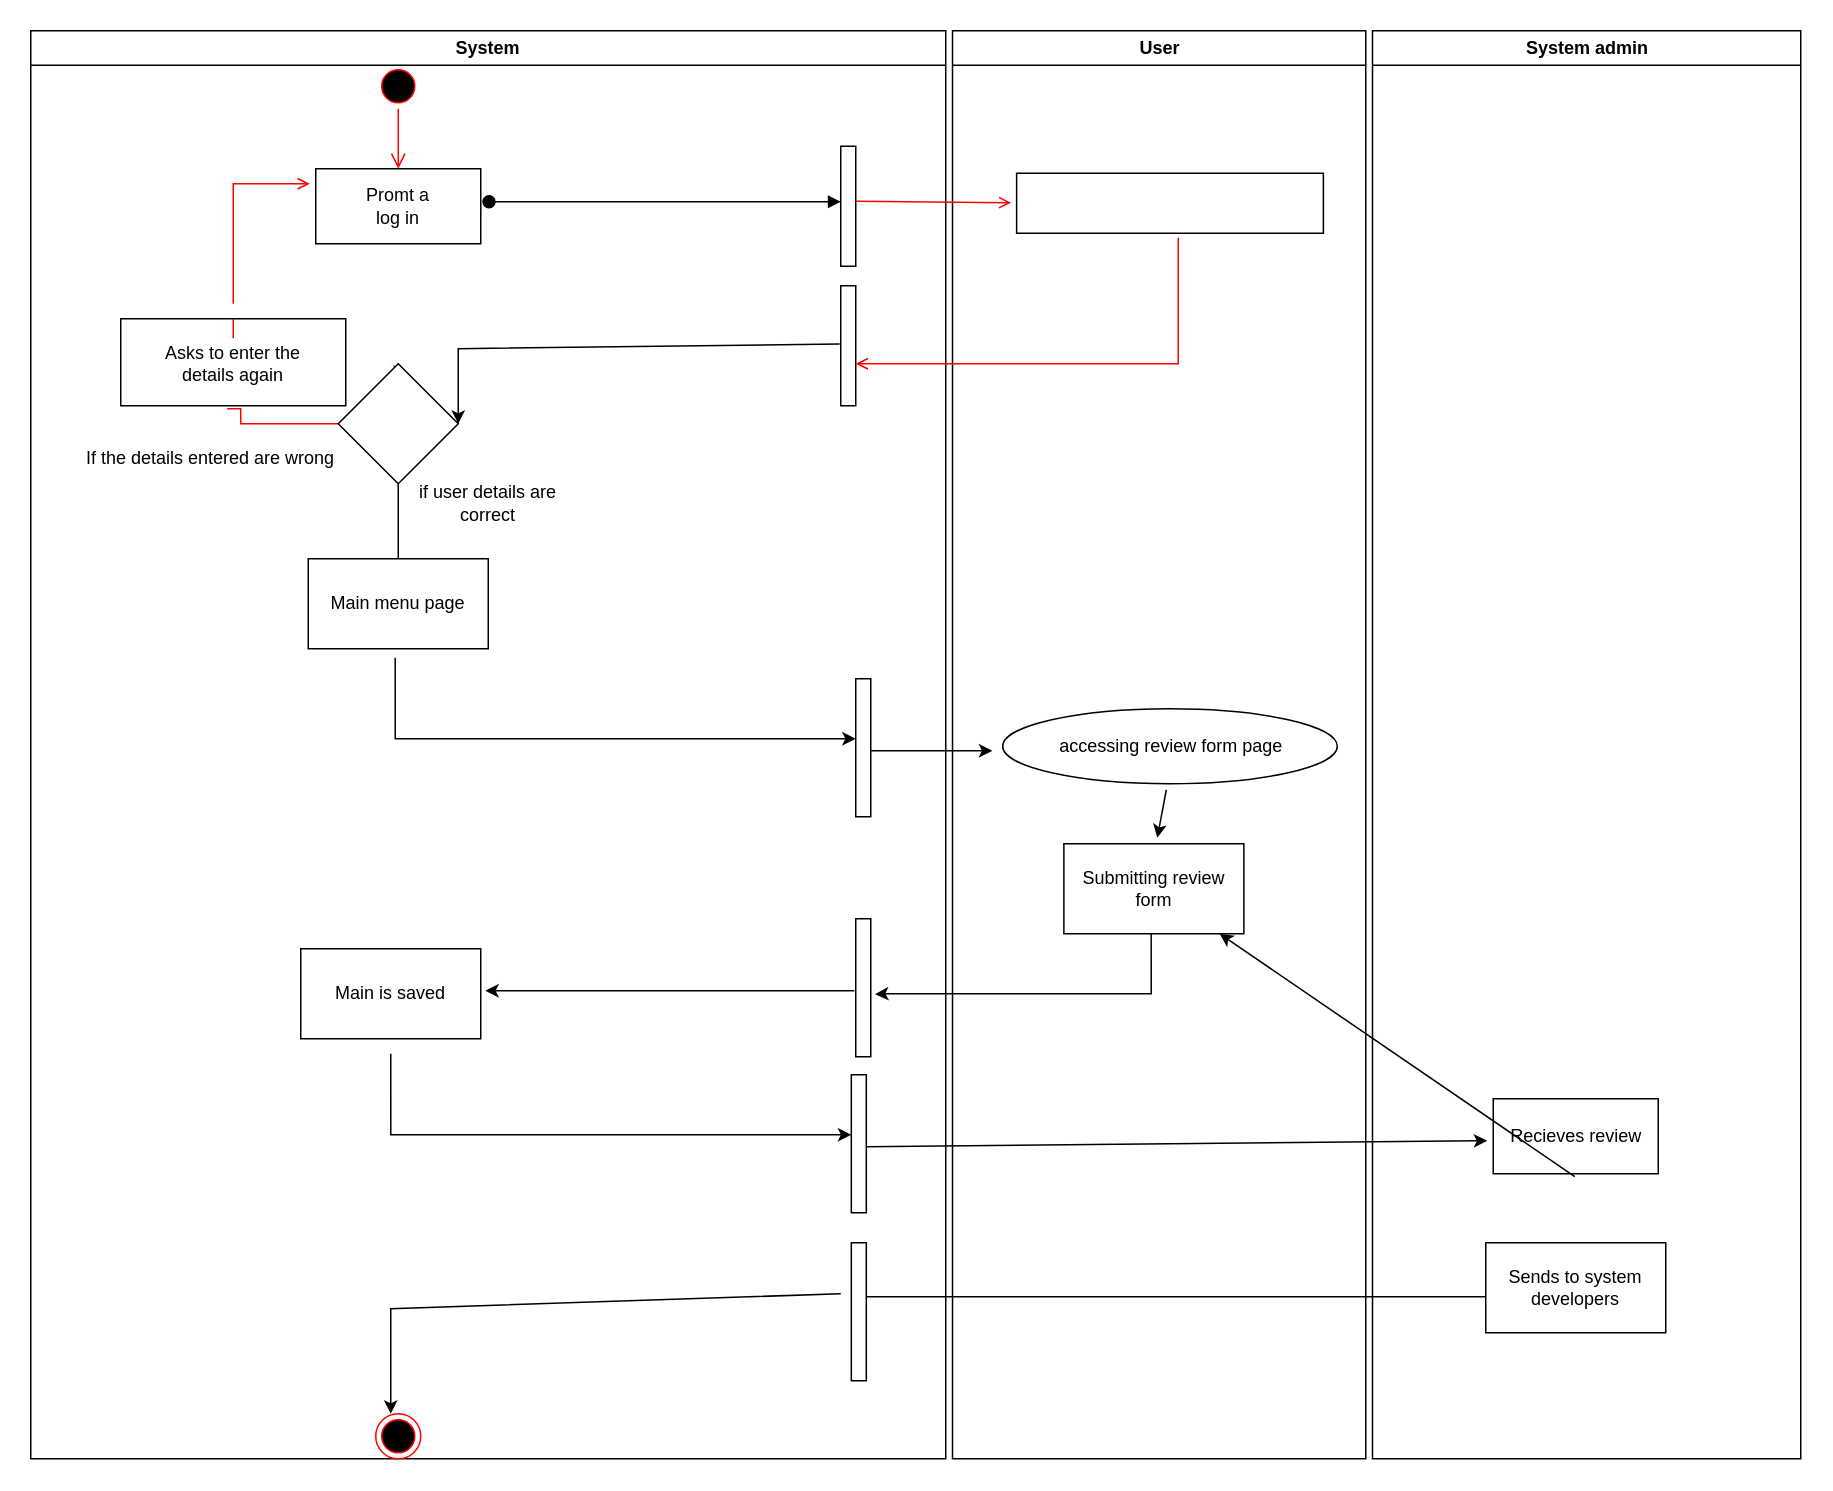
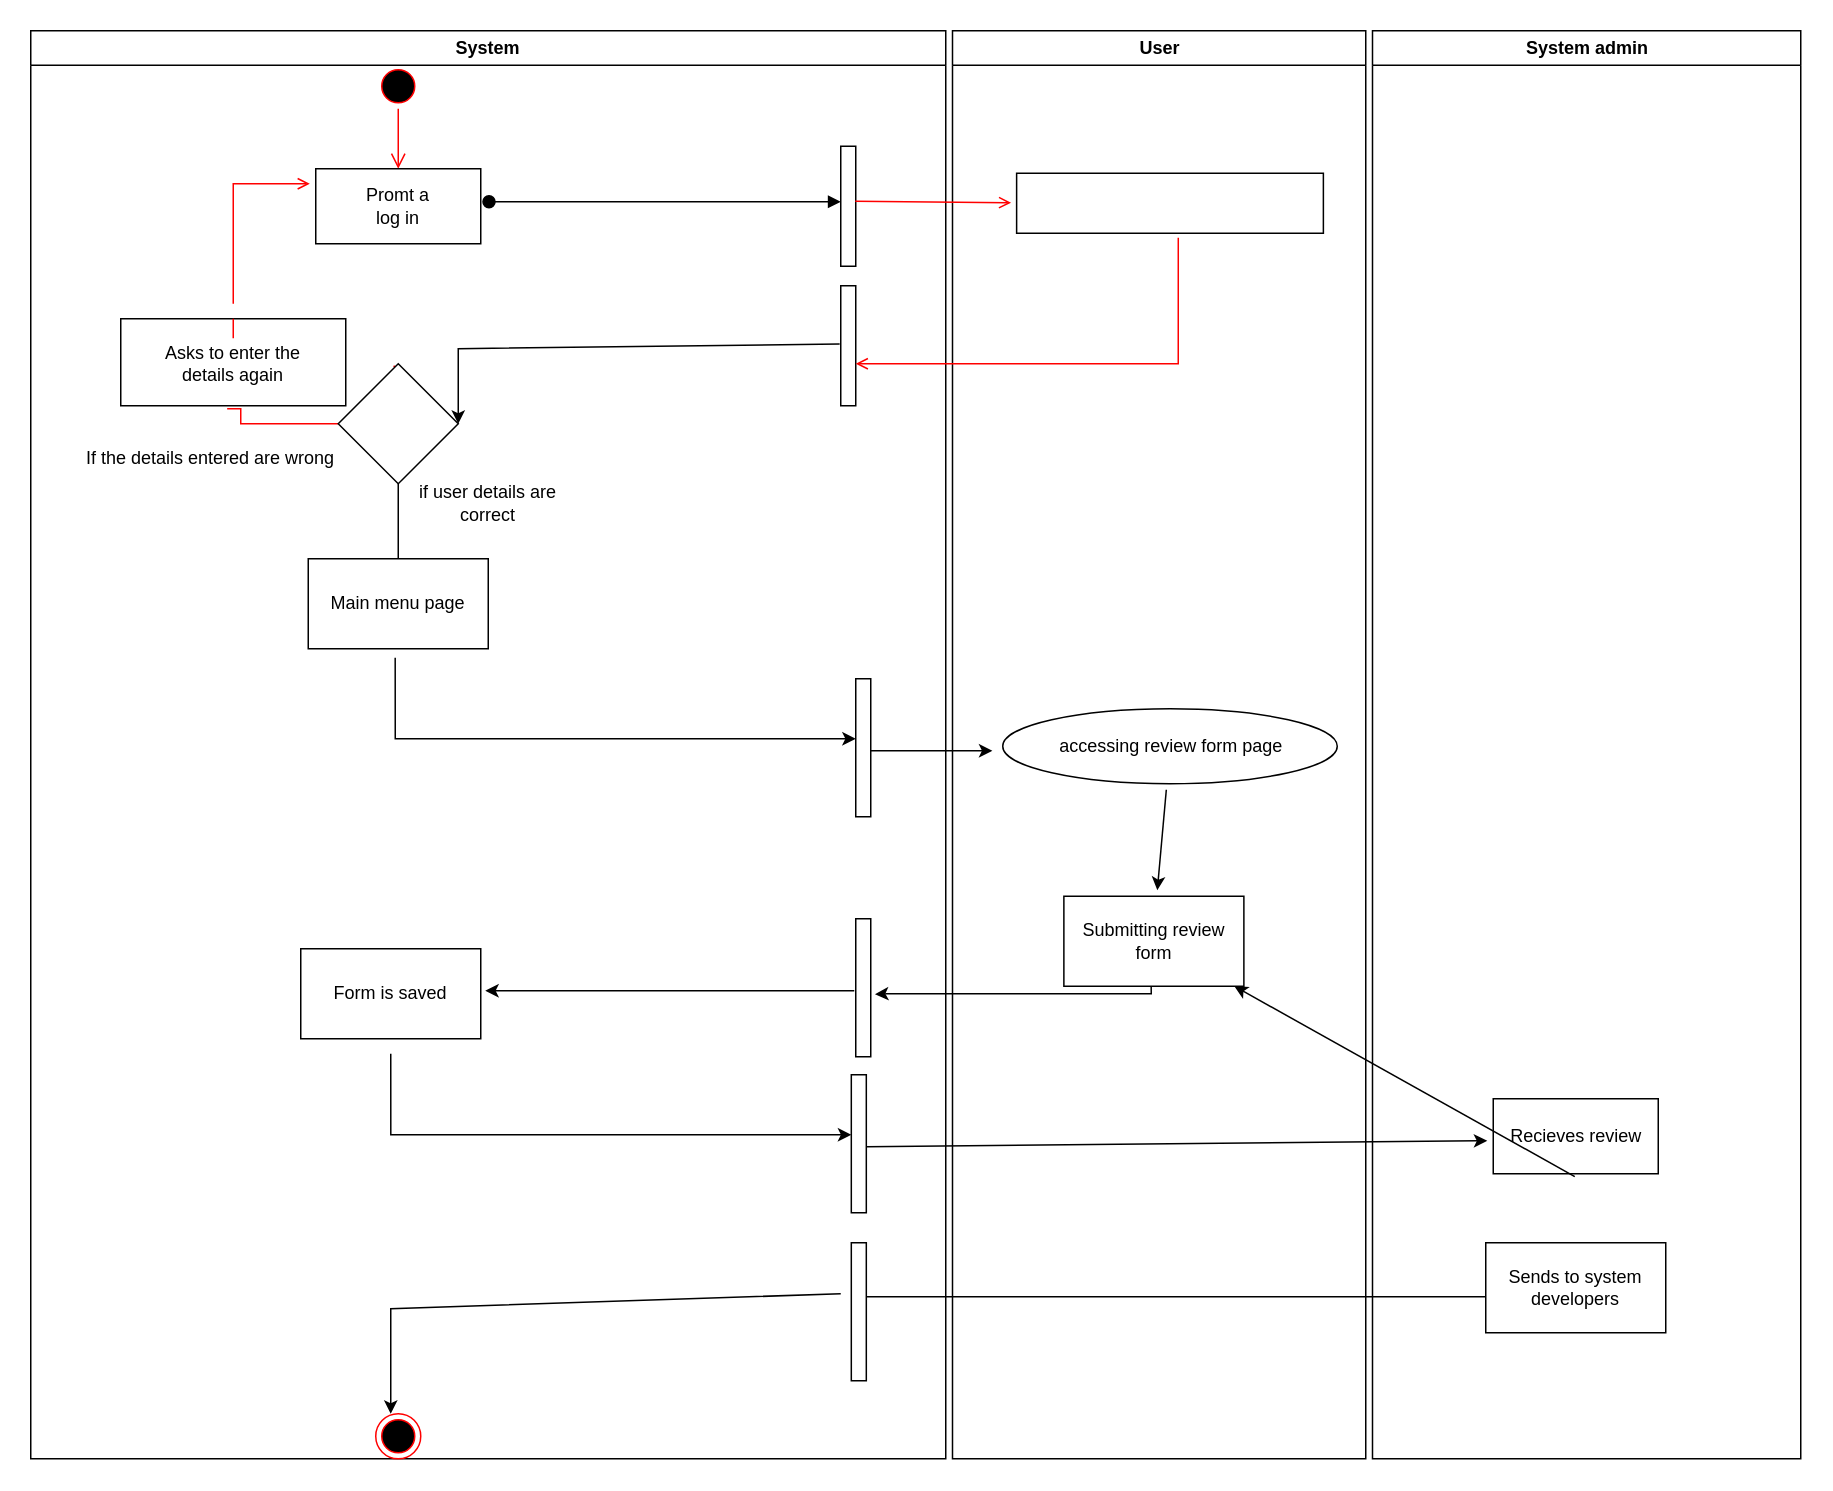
node "Submitting review form": moved (1154, 889) -> (1154, 941)
node "Main is saved": label "Main is saved" -> "Form is saved"
